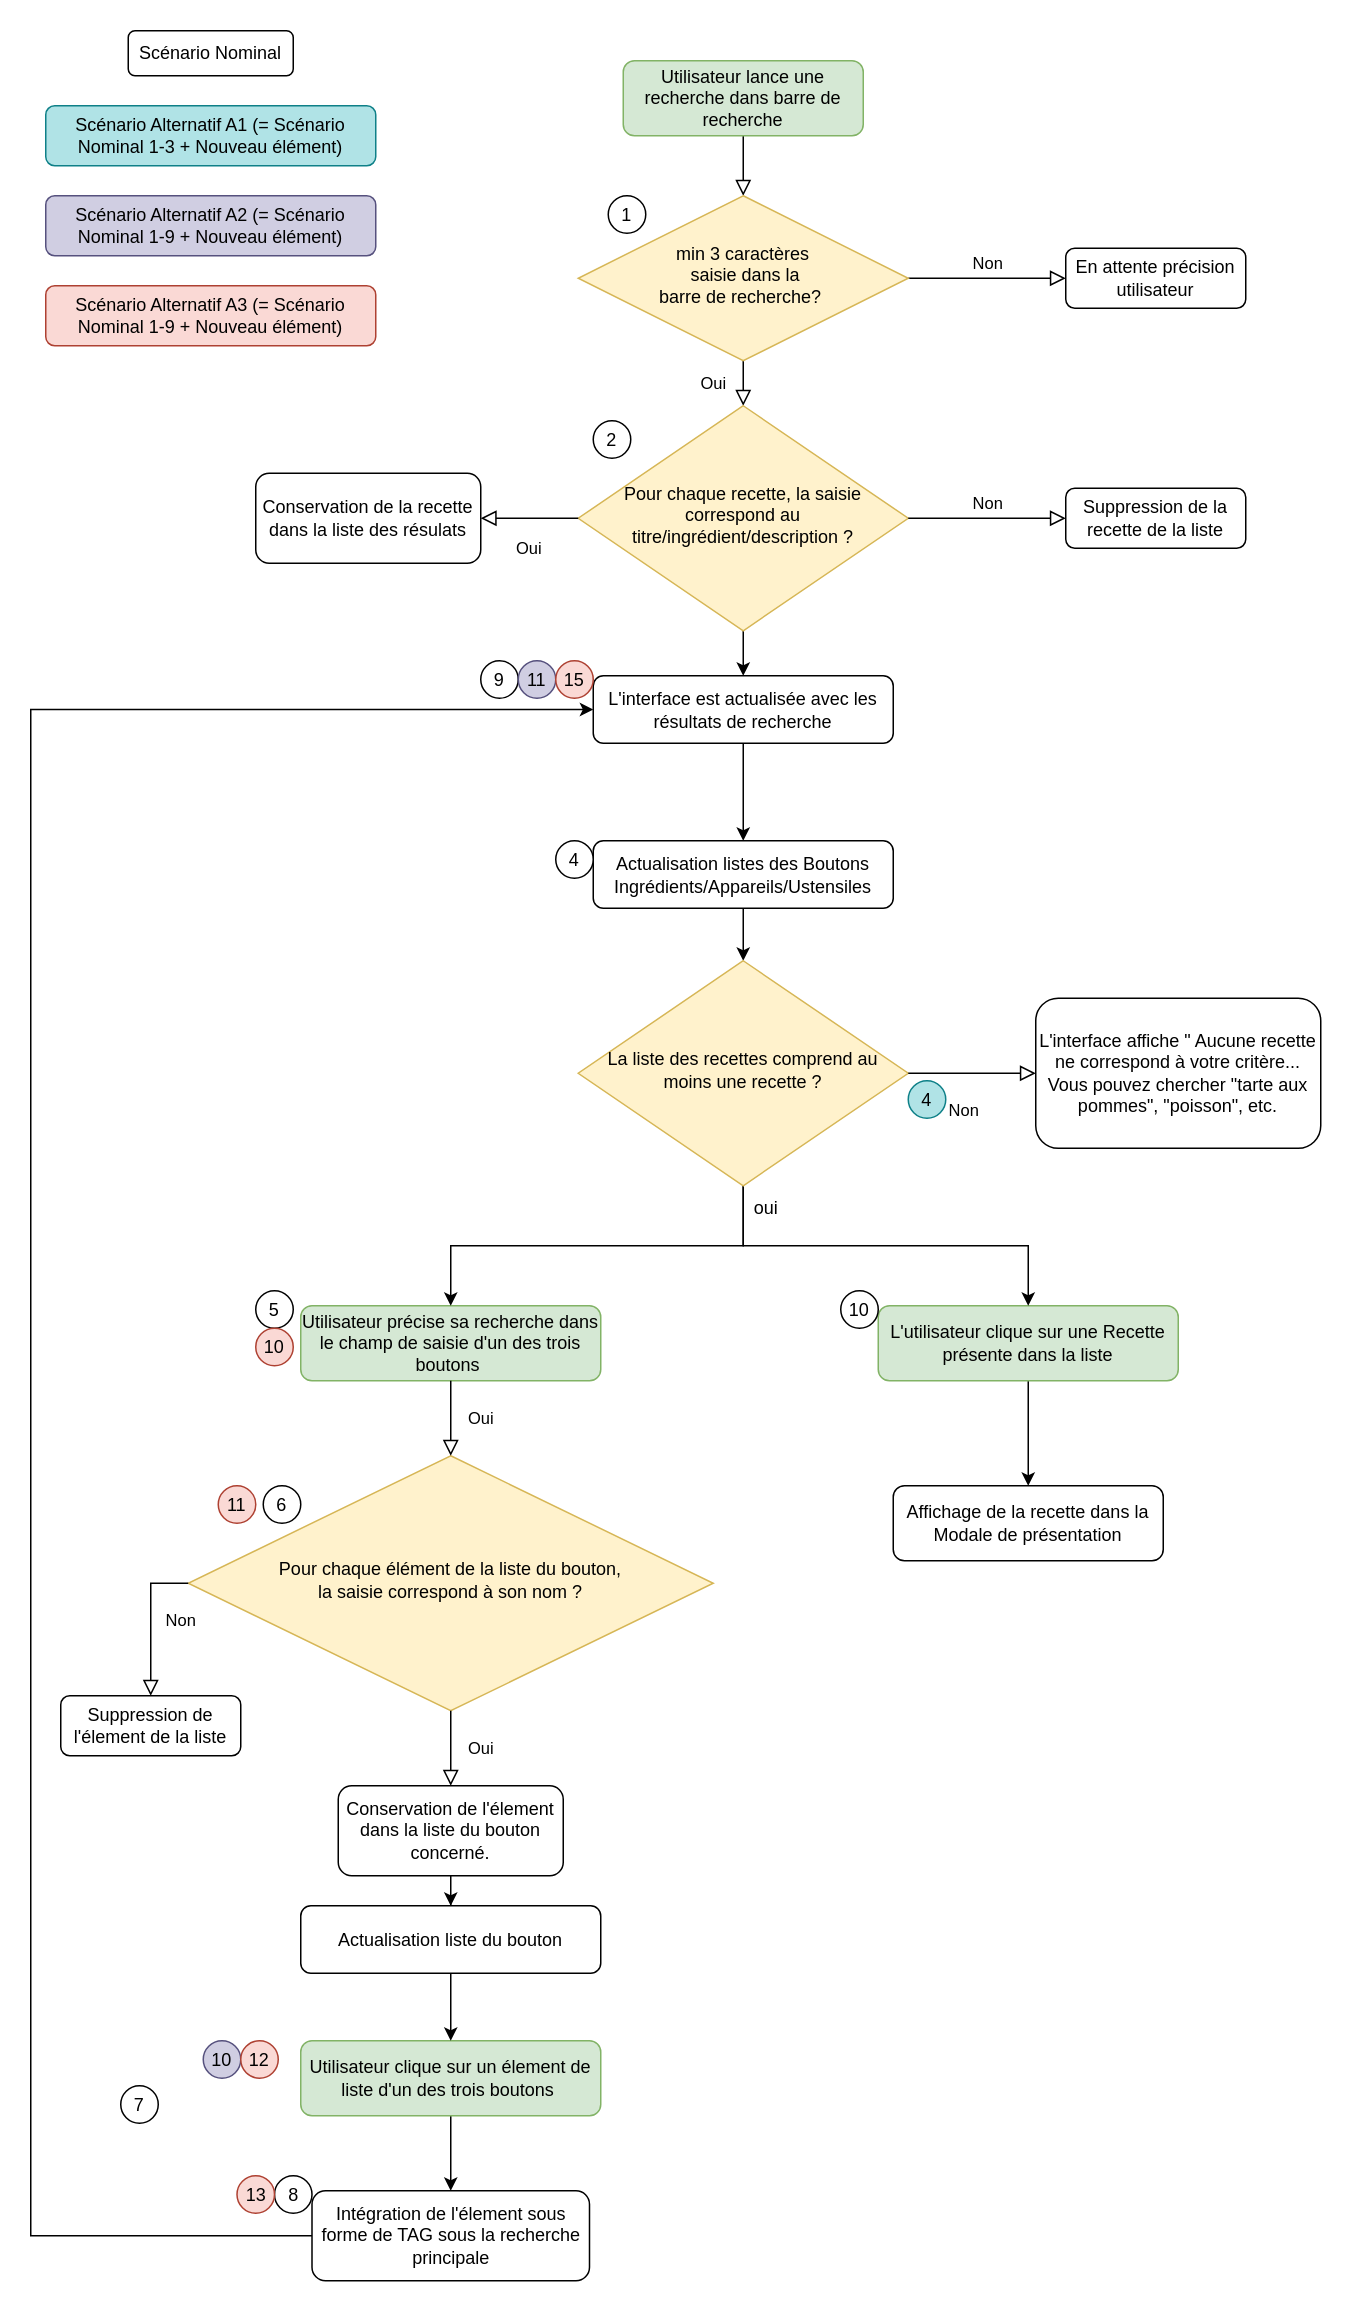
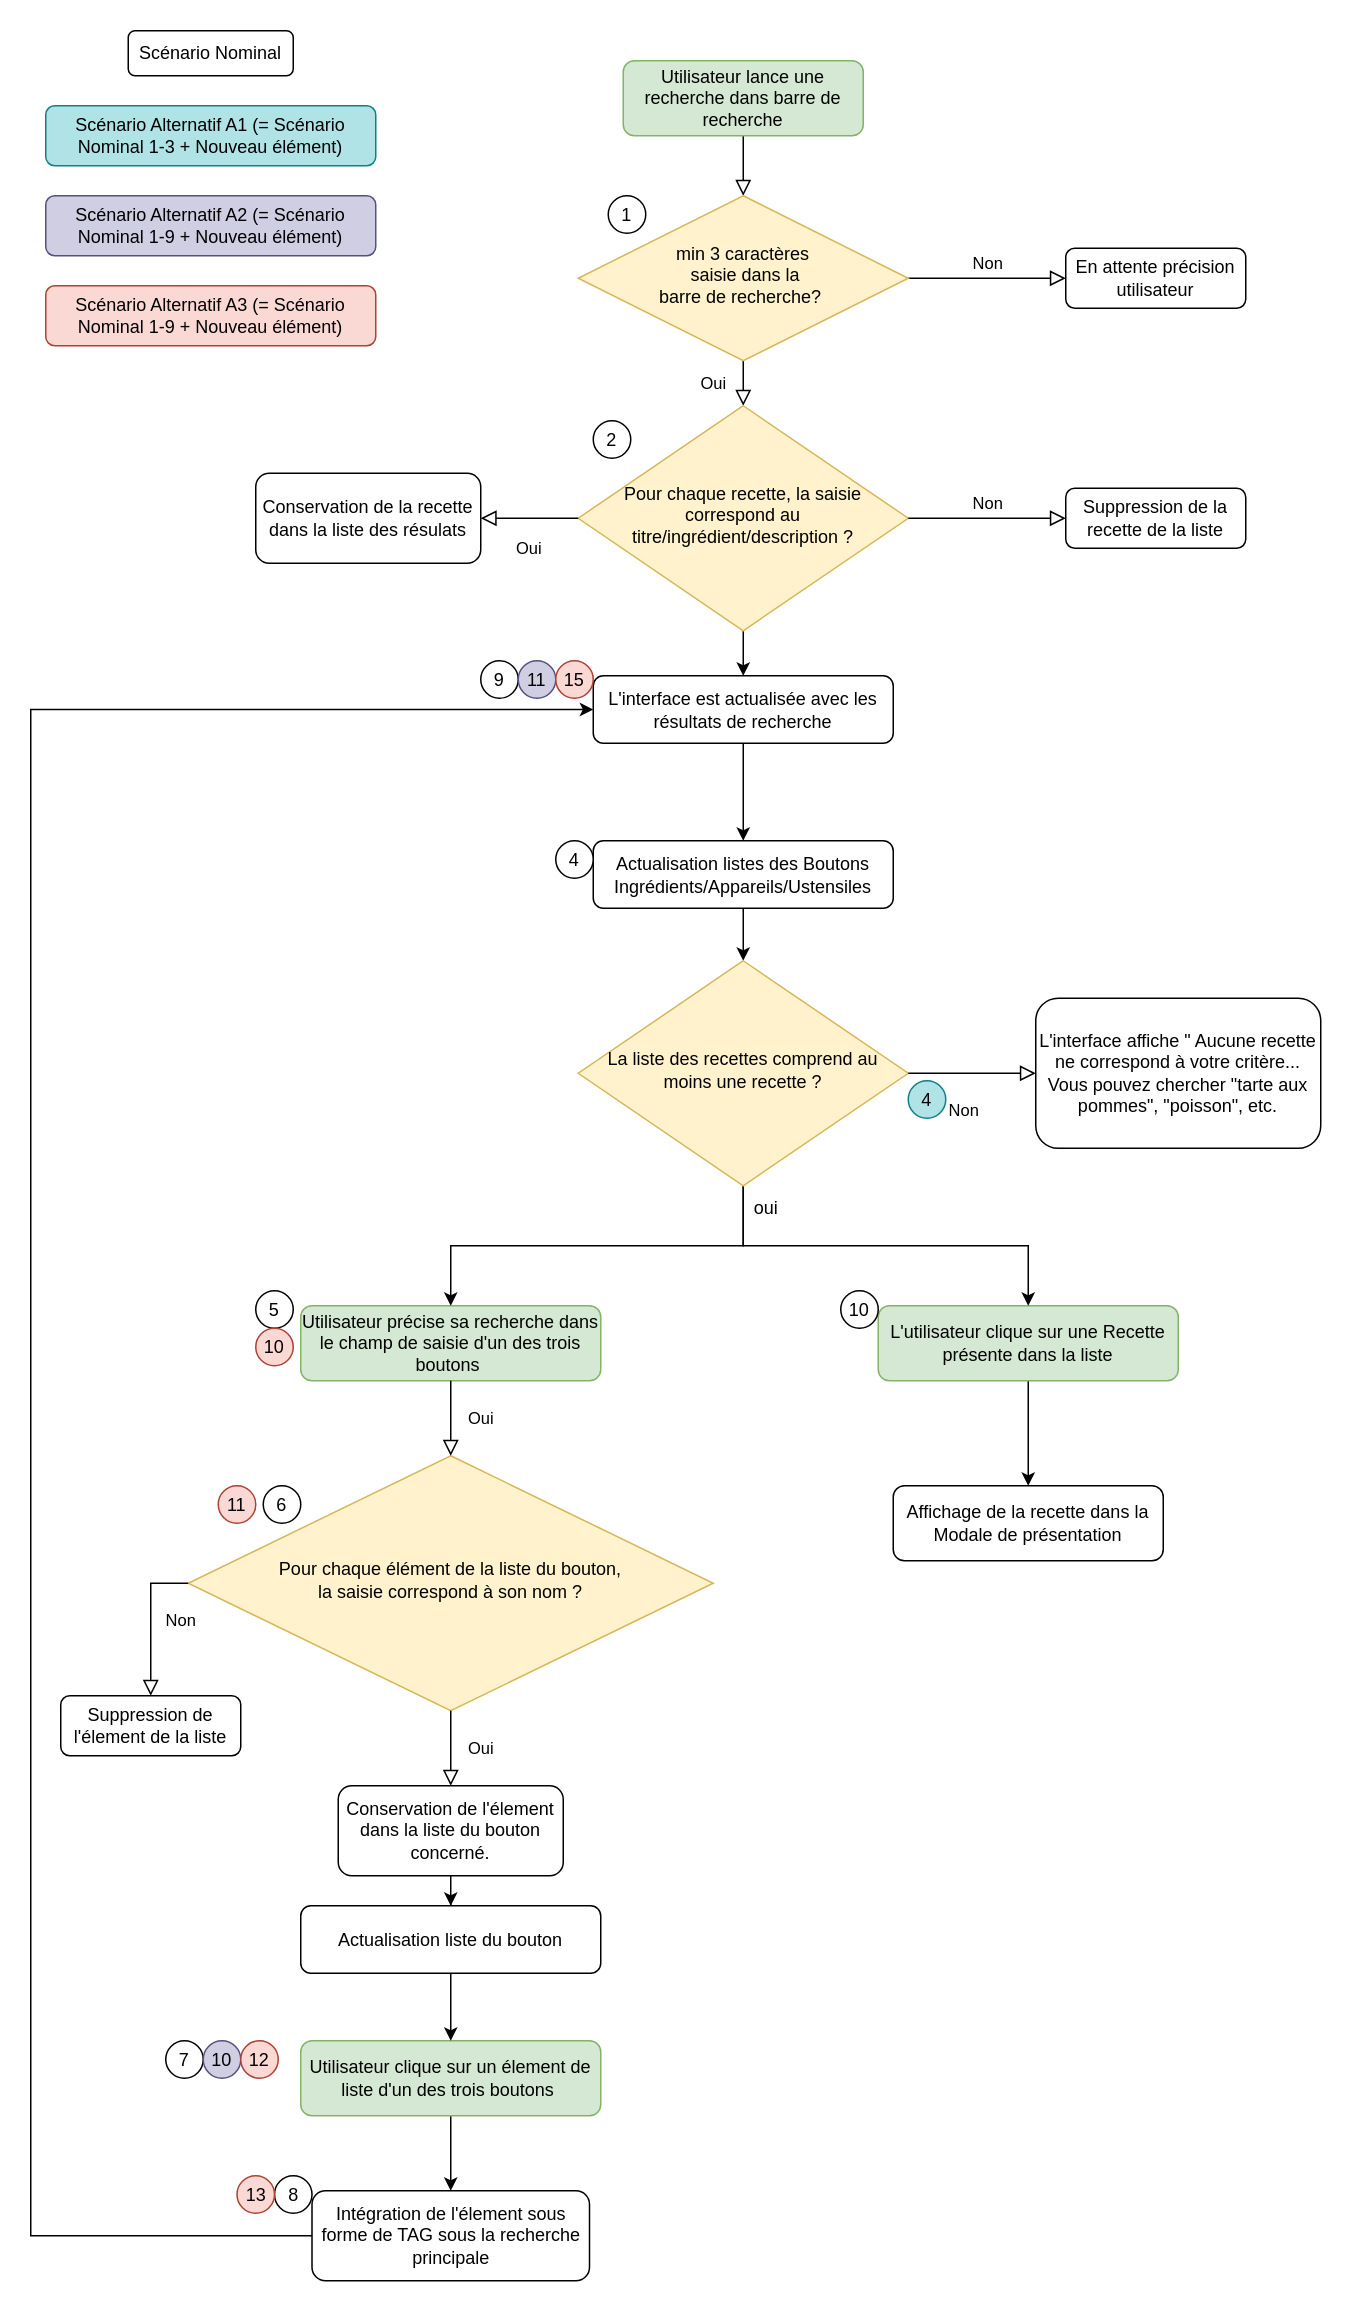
node "7": moved (140, 2105) -> (185, 2060)
